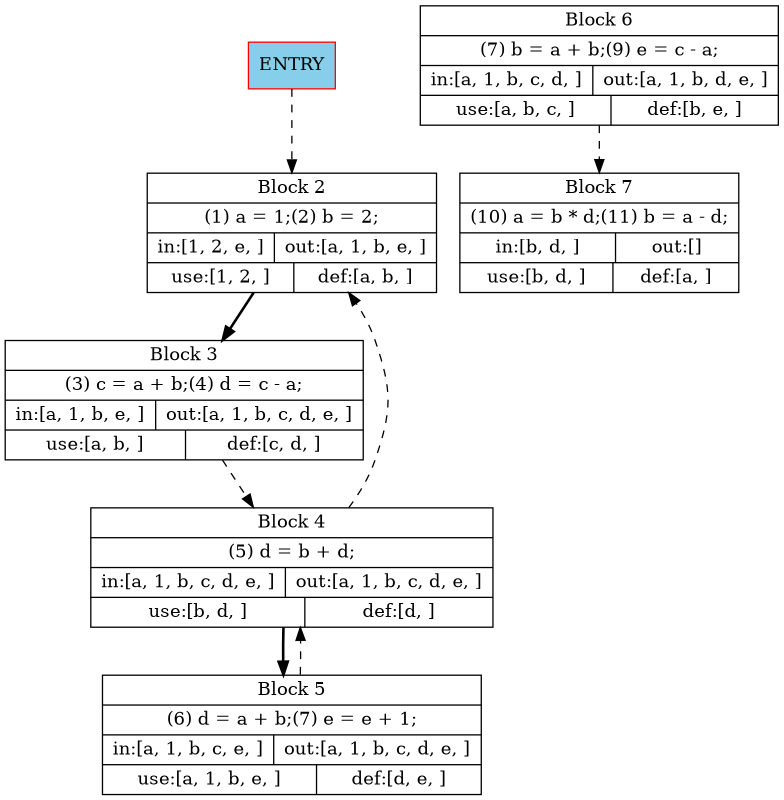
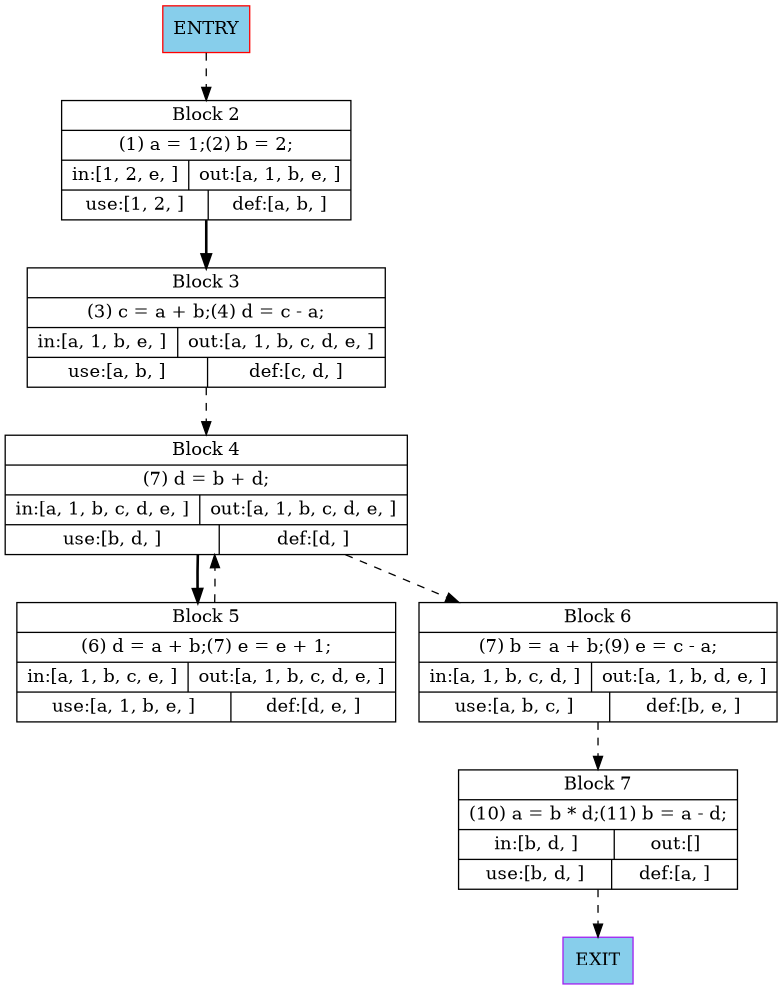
edge "Block 4" -> "Block 2": now "Block 4" -> "Block 6"
node "Block 4": text "(5) d = b + d;" -> "(7) d = b + d;"
node "EXIT": added
